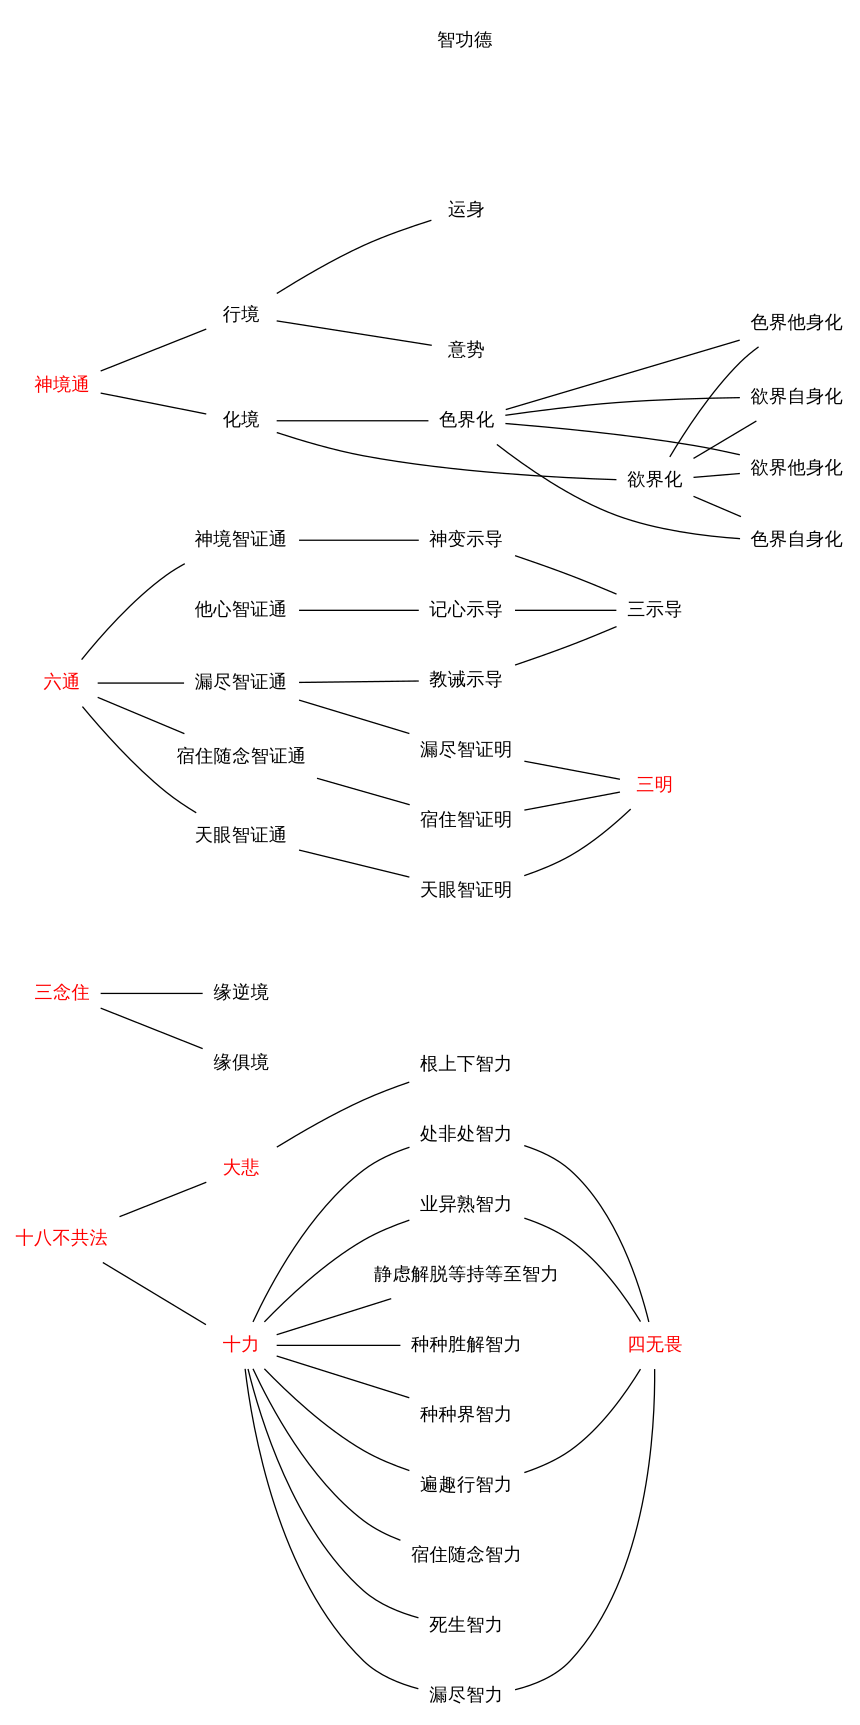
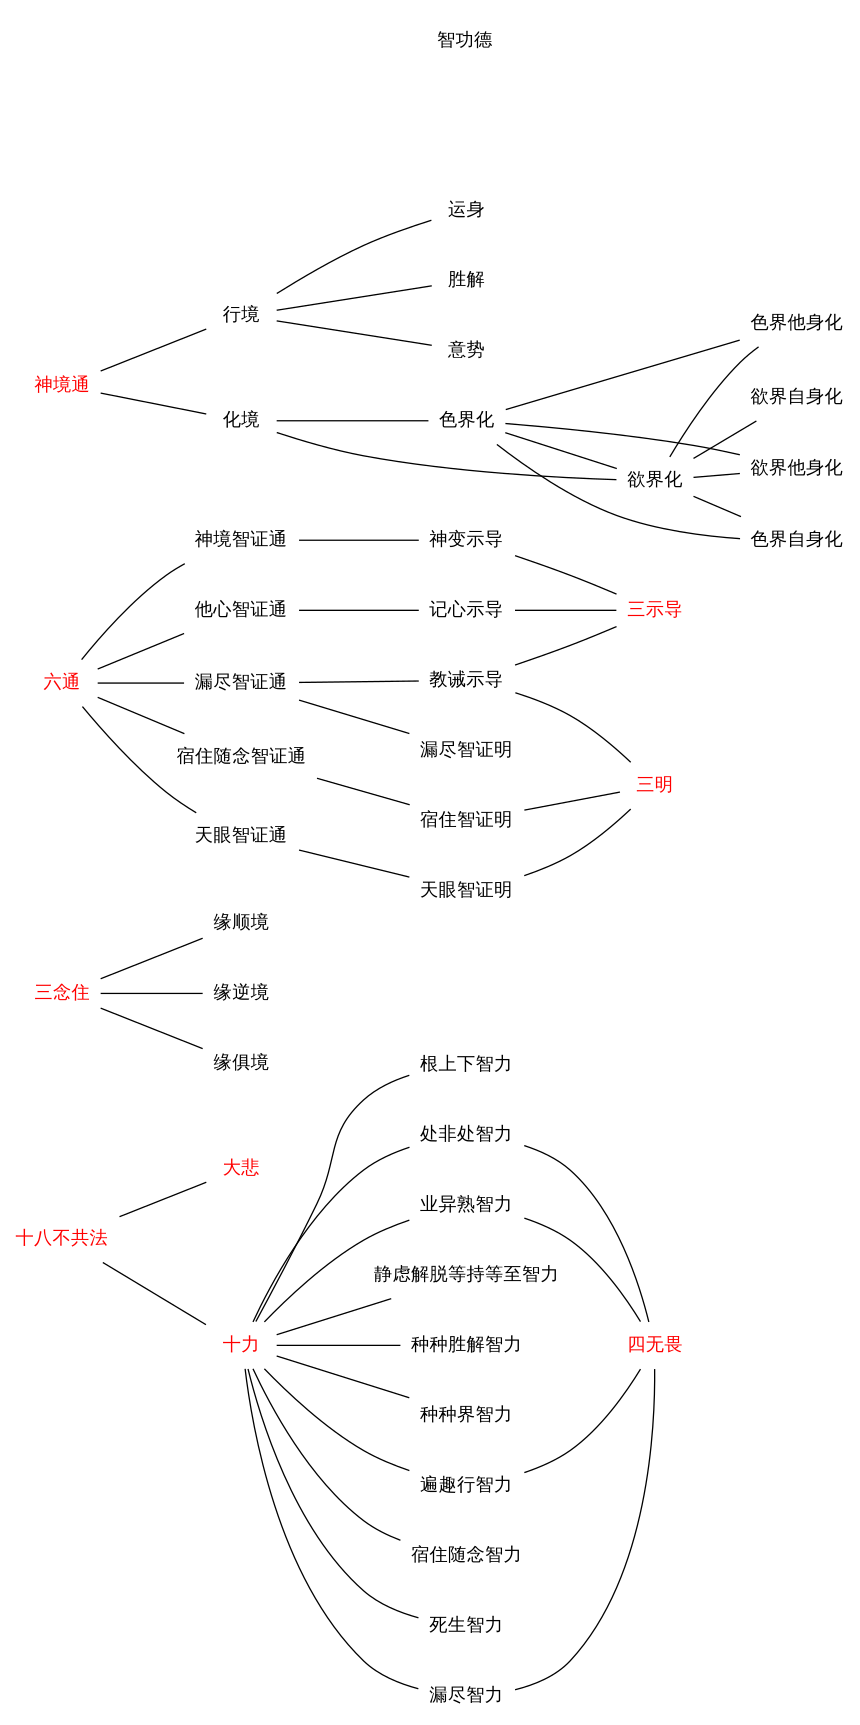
node "胜解": added
edge "欲界自身化" -- "色界化": now "欲界化" -- "色界化"
node "三示导": fontcolor black -> red
edge "他心智证通" -- "六通": added
edge "漏尽智证明" -- "三明": now "教诫示导" -- "三明"
node "缘顺境": added
edge "根上下智力" -- "大悲": now "根上下智力" -- "十力"
